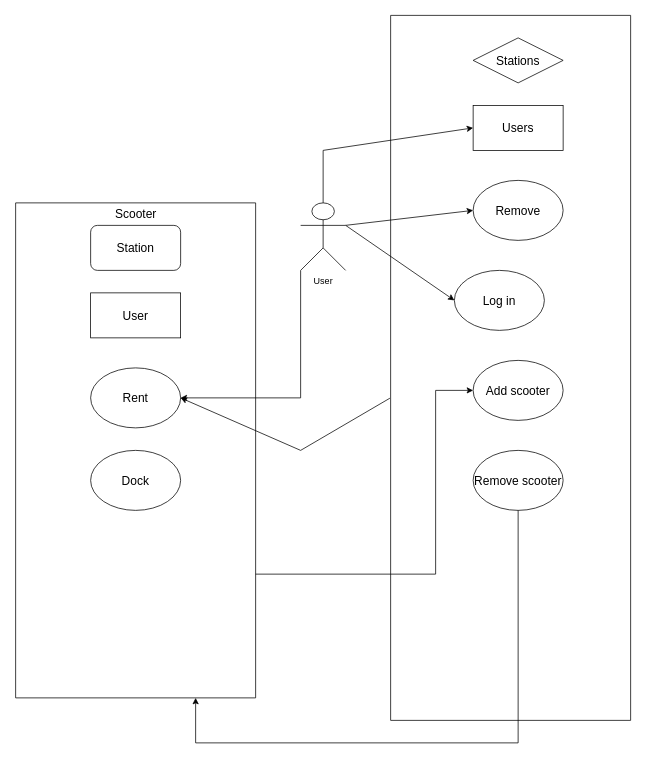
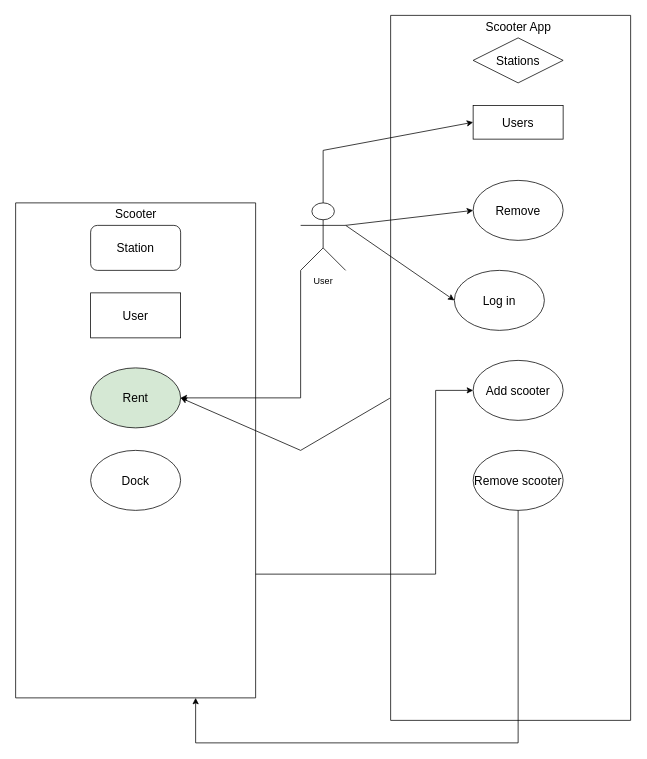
node "Scooter App": added
node "Users": size 90x45 -> 90x34
node "Rent": fillcolor #ffffff -> #d5e8d4
